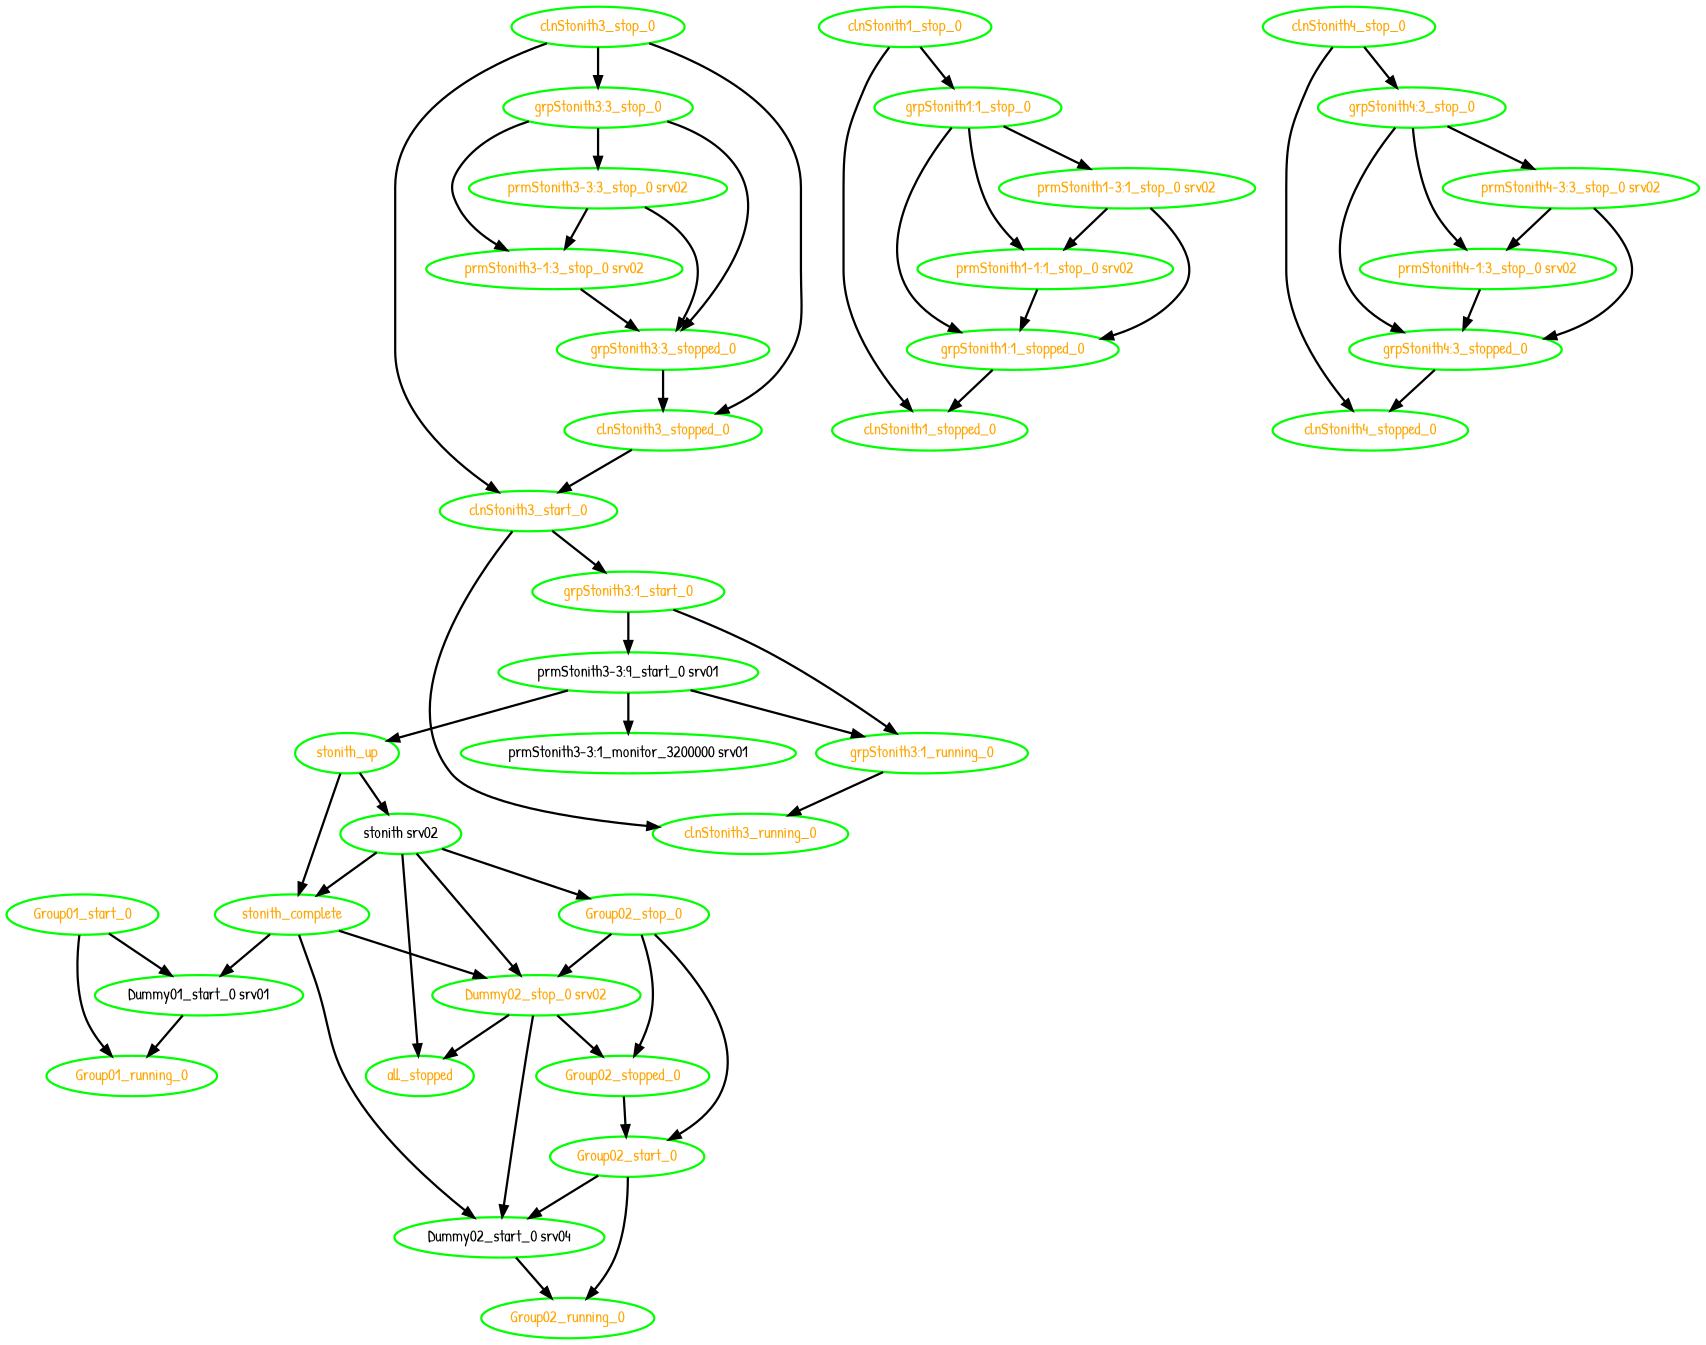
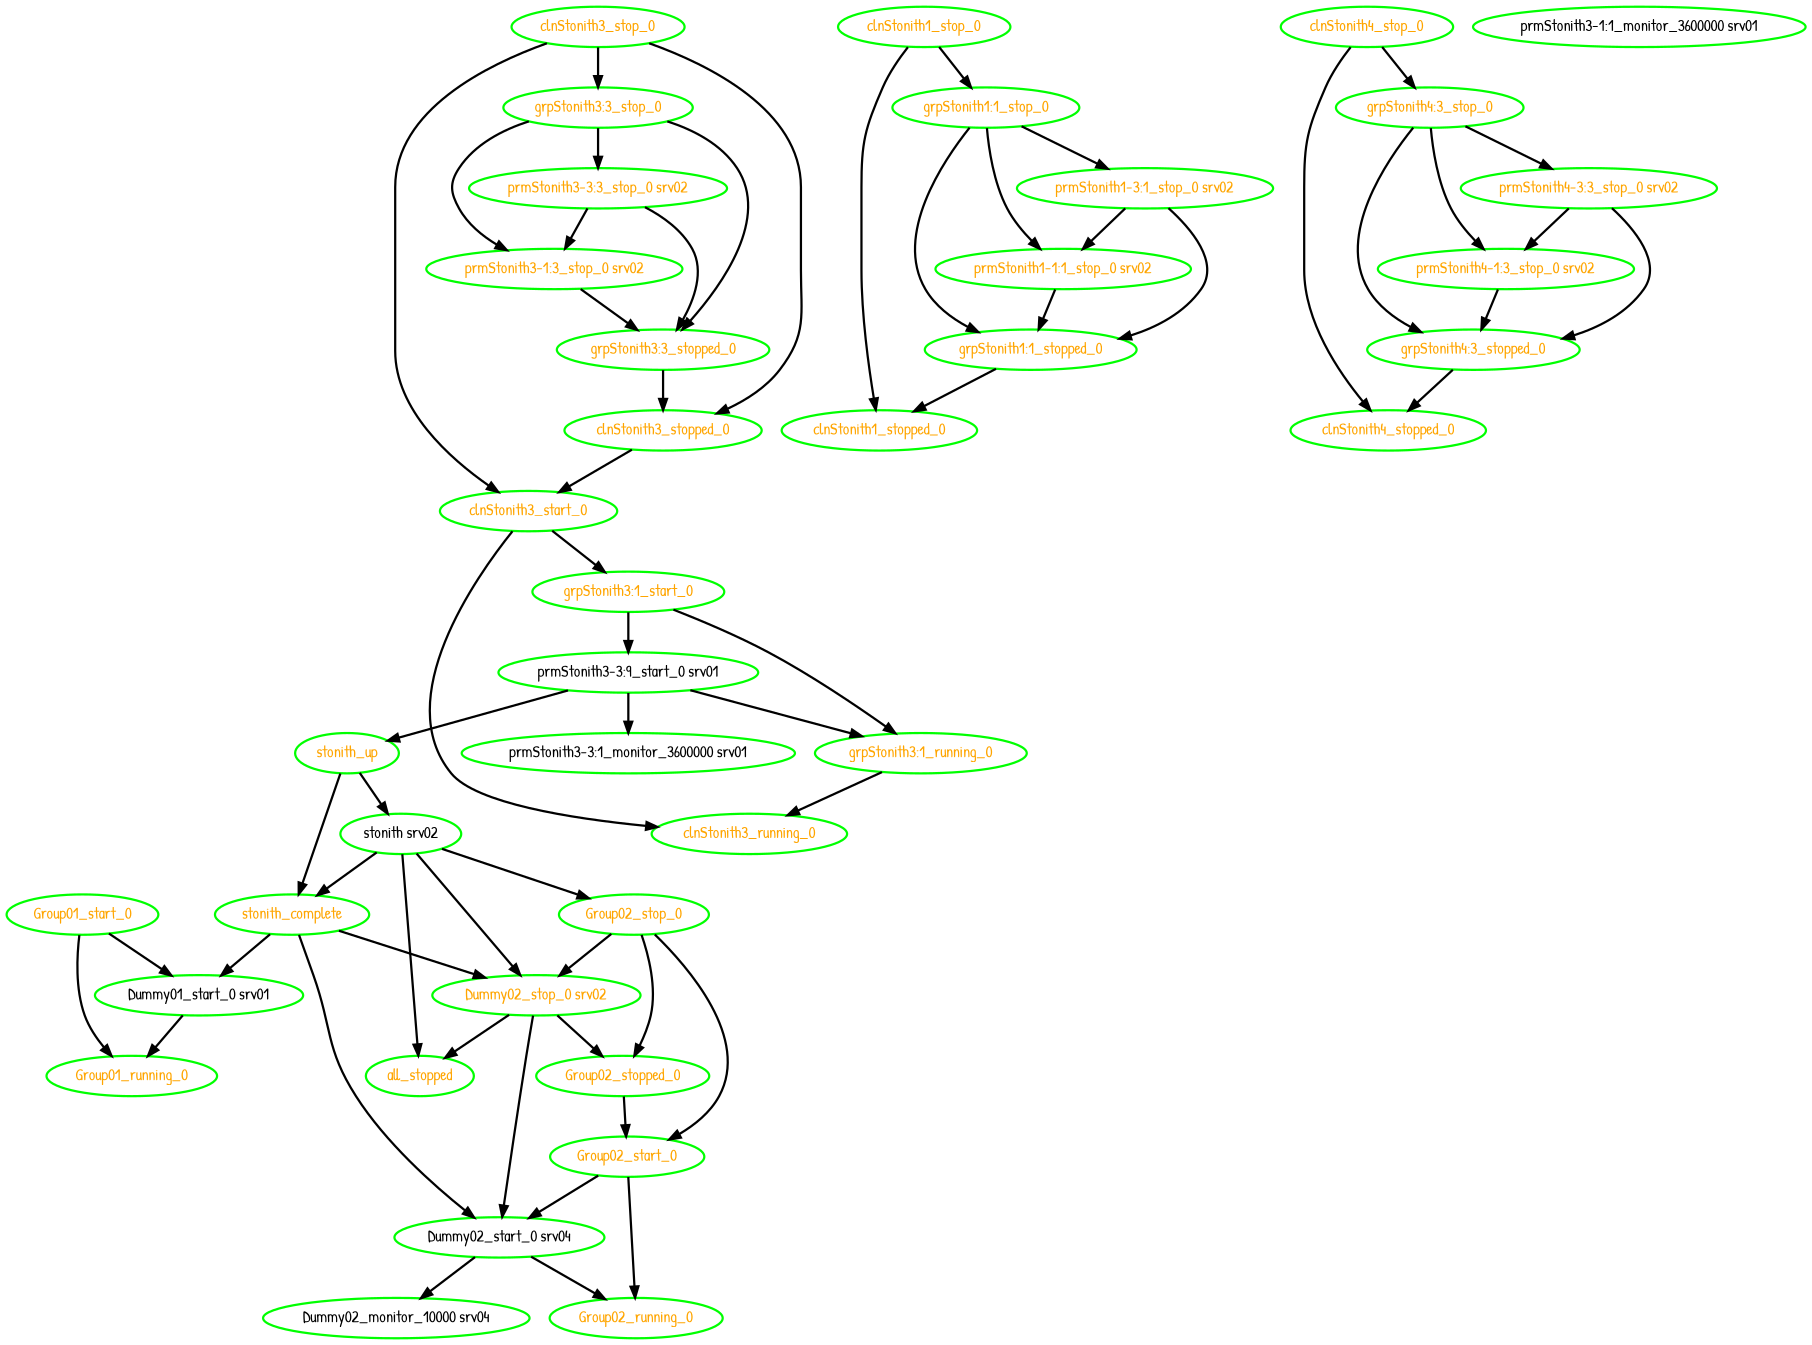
node "prmStonith3-1:1_monitor_3600000 srv01": added
node "prmStonith3-3:1_monitor_3200000 srv01": label "prmStonith3-3:1_monitor_3200000 srv01" -> "prmStonith3-3:1_monitor_3600000 srv01"
node "Dummy02_monitor_10000 srv04": added
